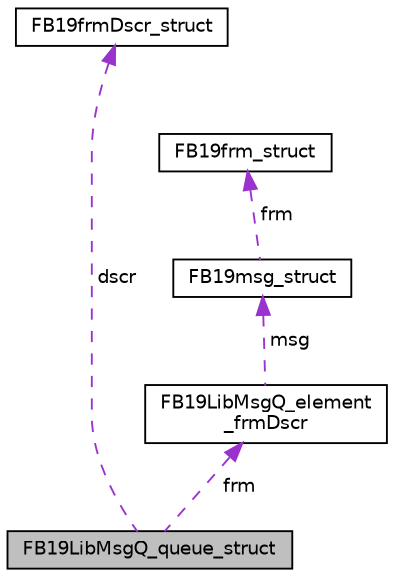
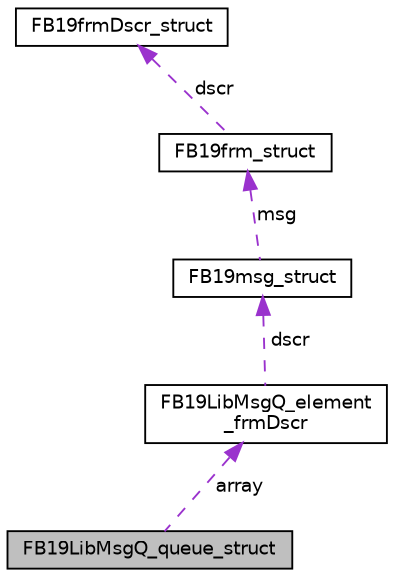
edge "FB19msg_struct" -> "FB19frm_struct": label " frm" -> " msg"
edge "FB19LibMsgQ_queue_struct" -> "FB19frmDscr_struct": now "FB19frm_struct" -> "FB19frmDscr_struct"
edge "FB19LibMsgQ_element _frmDscr" -> "FB19msg_struct": label " msg" -> " dscr"
edge "FB19LibMsgQ_queue_struct" -> "FB19LibMsgQ_element _frmDscr": label " frm" -> " array"
